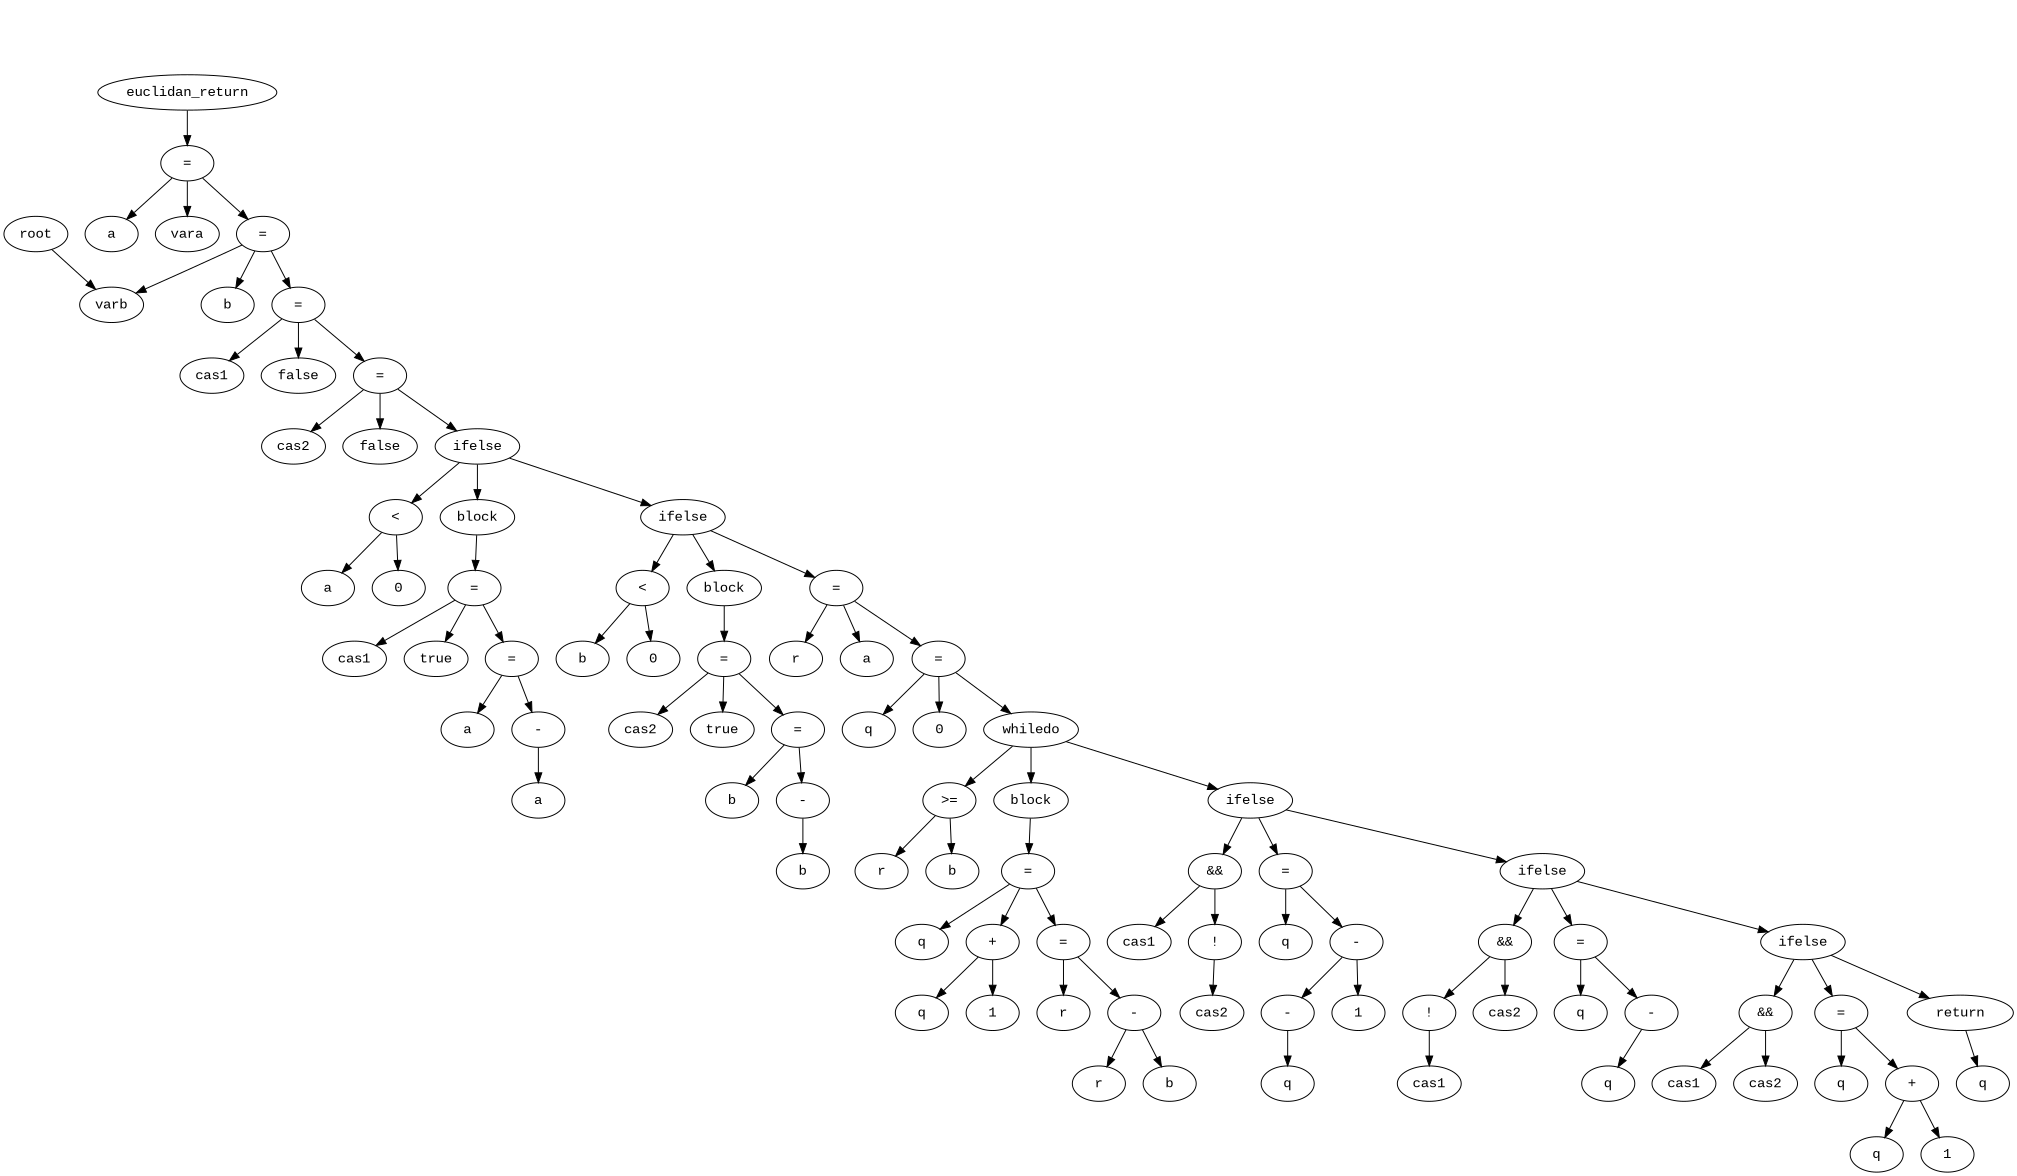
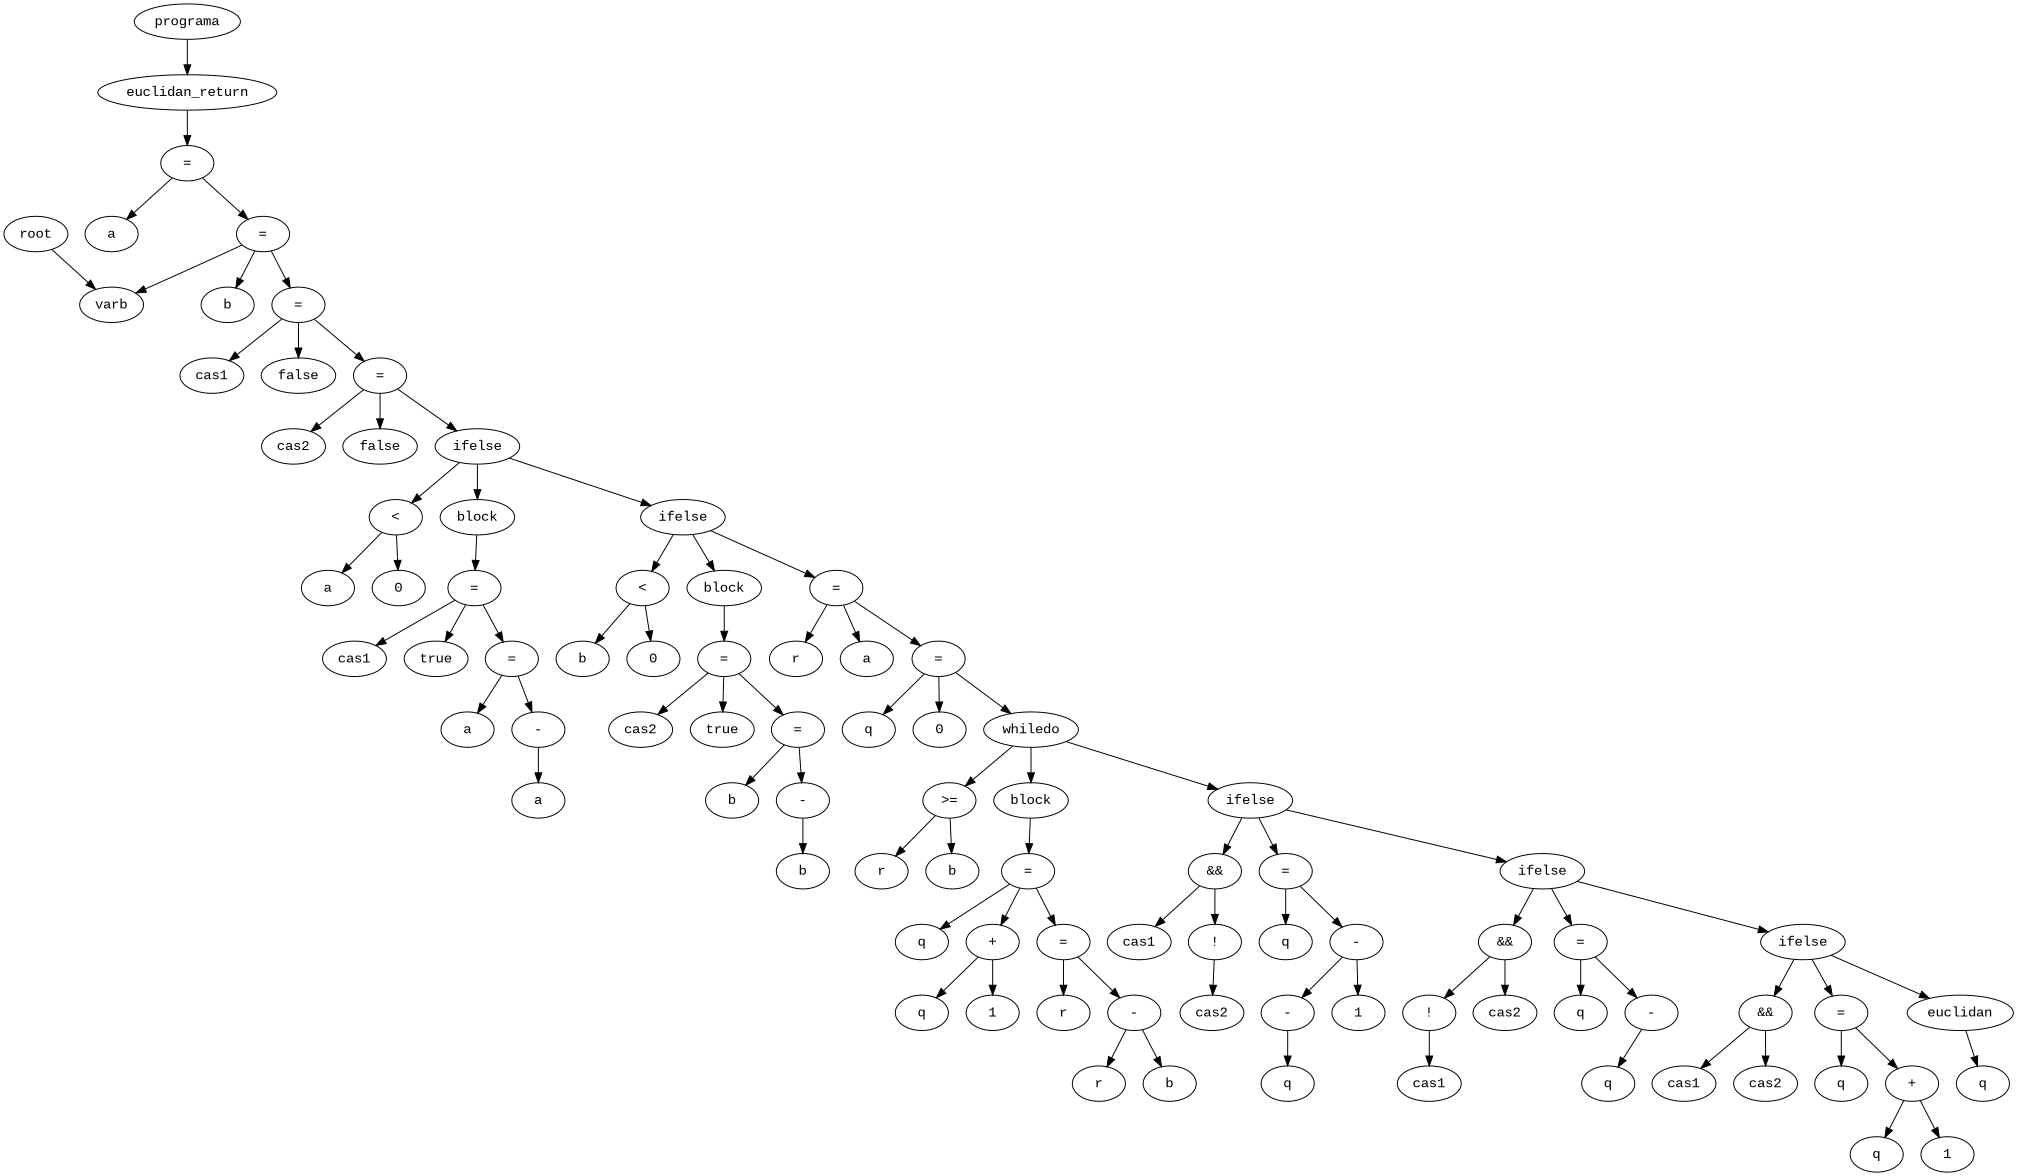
node "programa": added
node "vara": removed
node "return": label "return" -> "euclidan"
